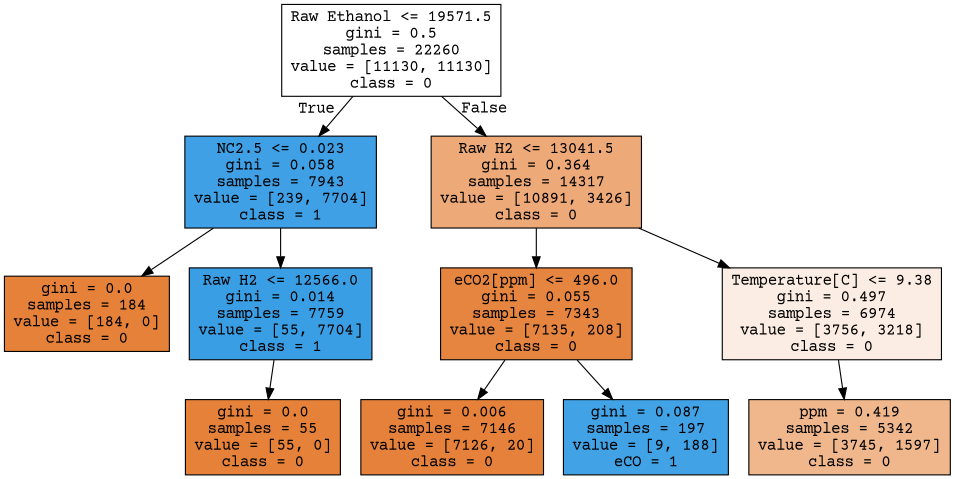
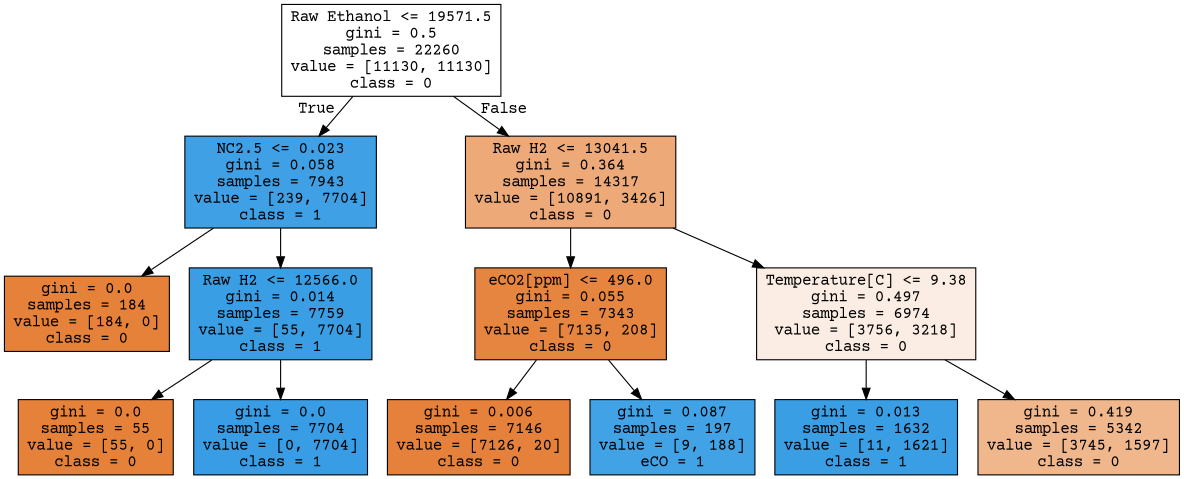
node "gini = 0.0 samples = 7704 value = [0, 7704] class = 1": added
node "ppm = 0.419 samples = 5342 value = [3745, 1597] class = 0": label "ppm = 0.419 samples = 5342 value = [3745, 1597] class = 0" -> "gini = 0.419 samples = 5342 value = [3745, 1597] class = 0"
node "gini = 0.013 samples = 1632 value = [11, 1621] class = 1": added
